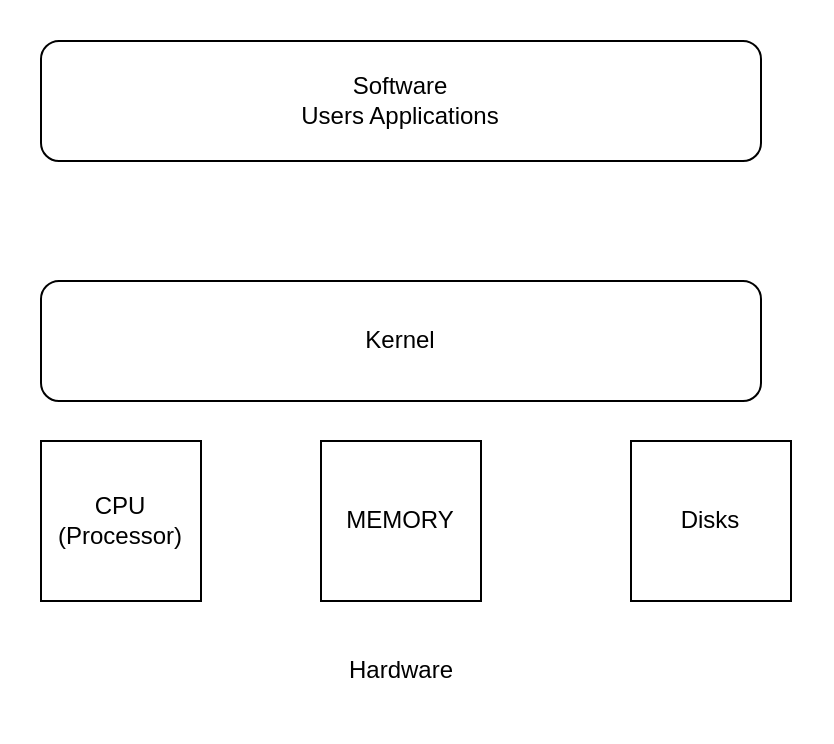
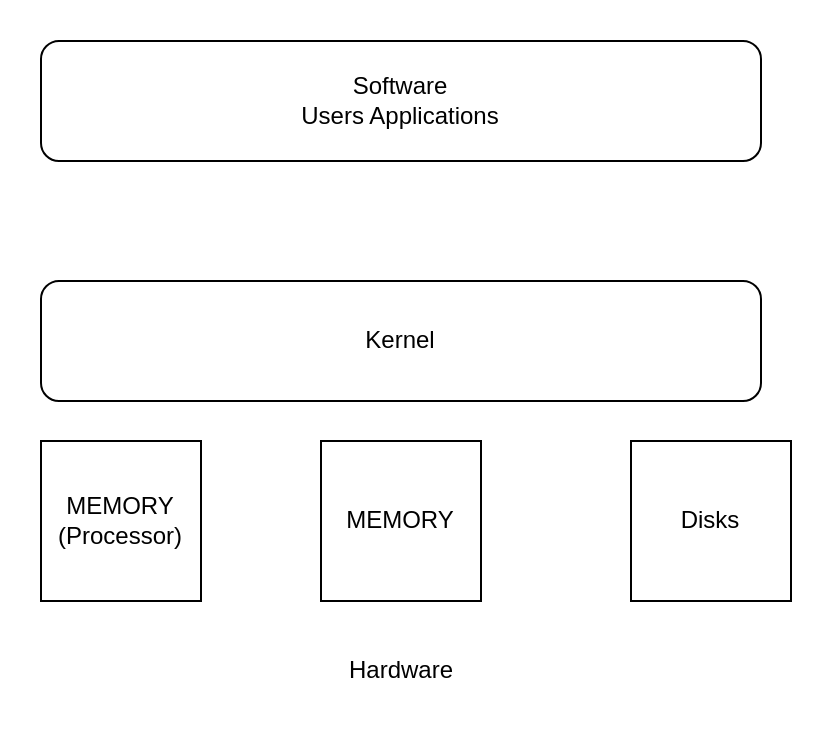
node "CPU (Processor)": label "CPU (Processor)" -> "MEMORY (Processor)"
